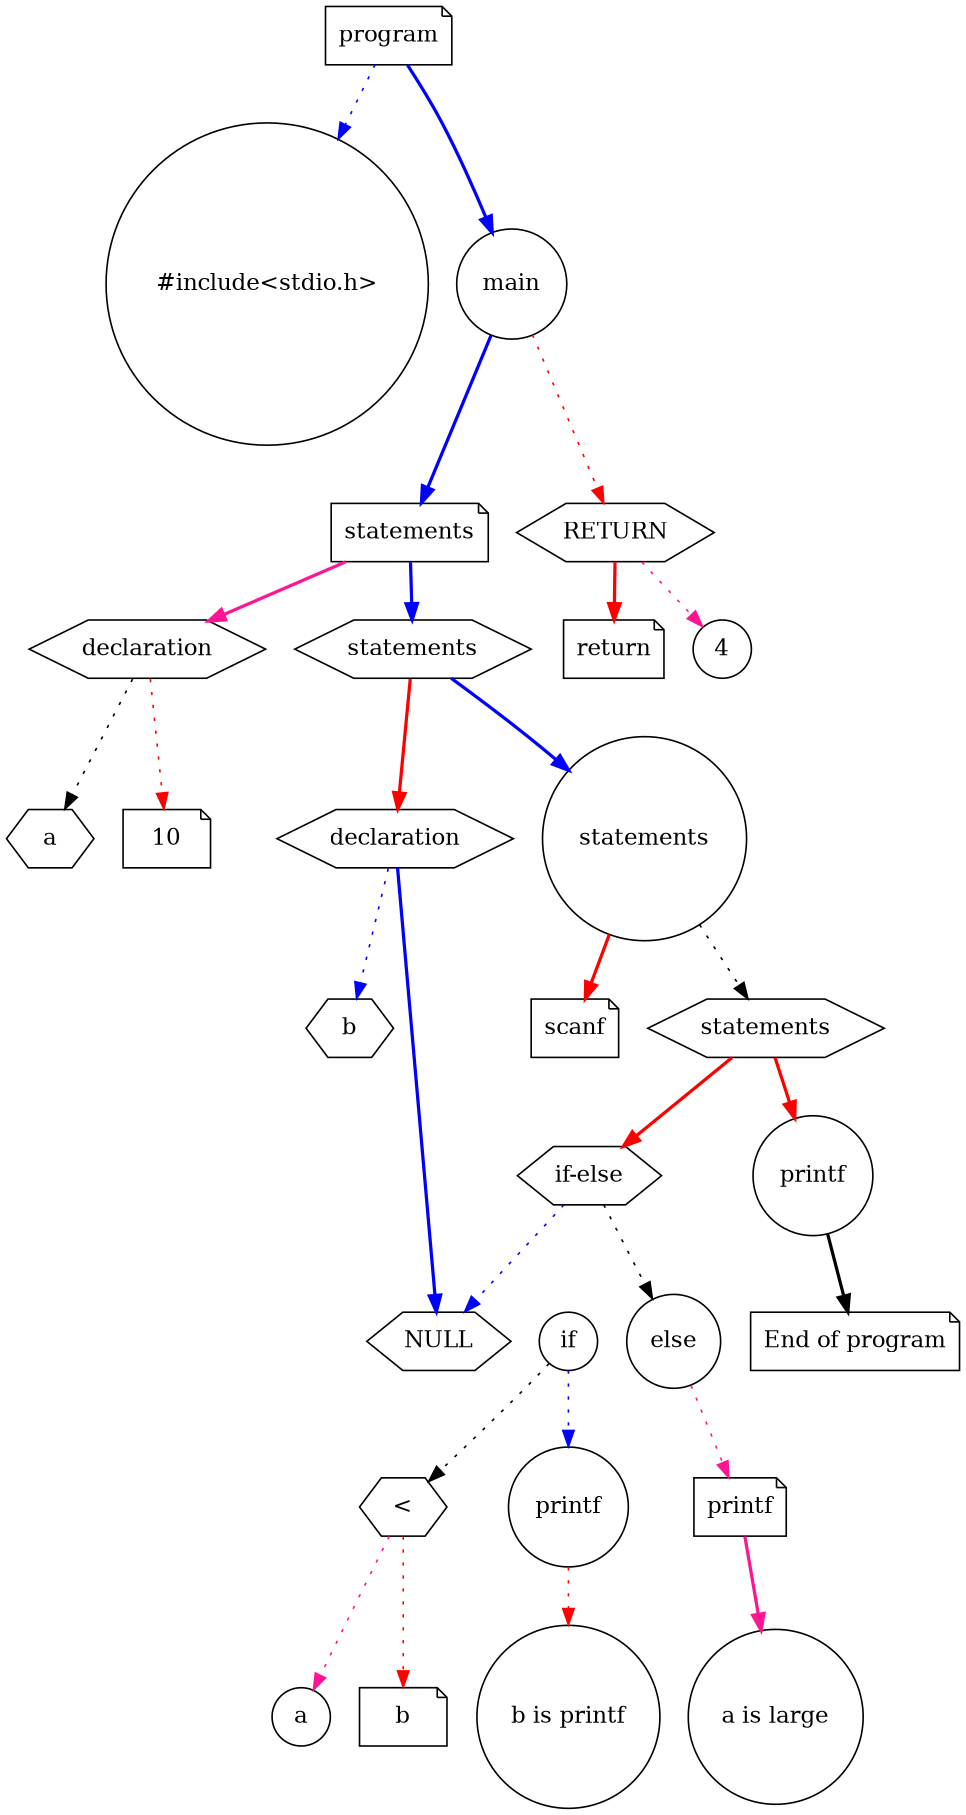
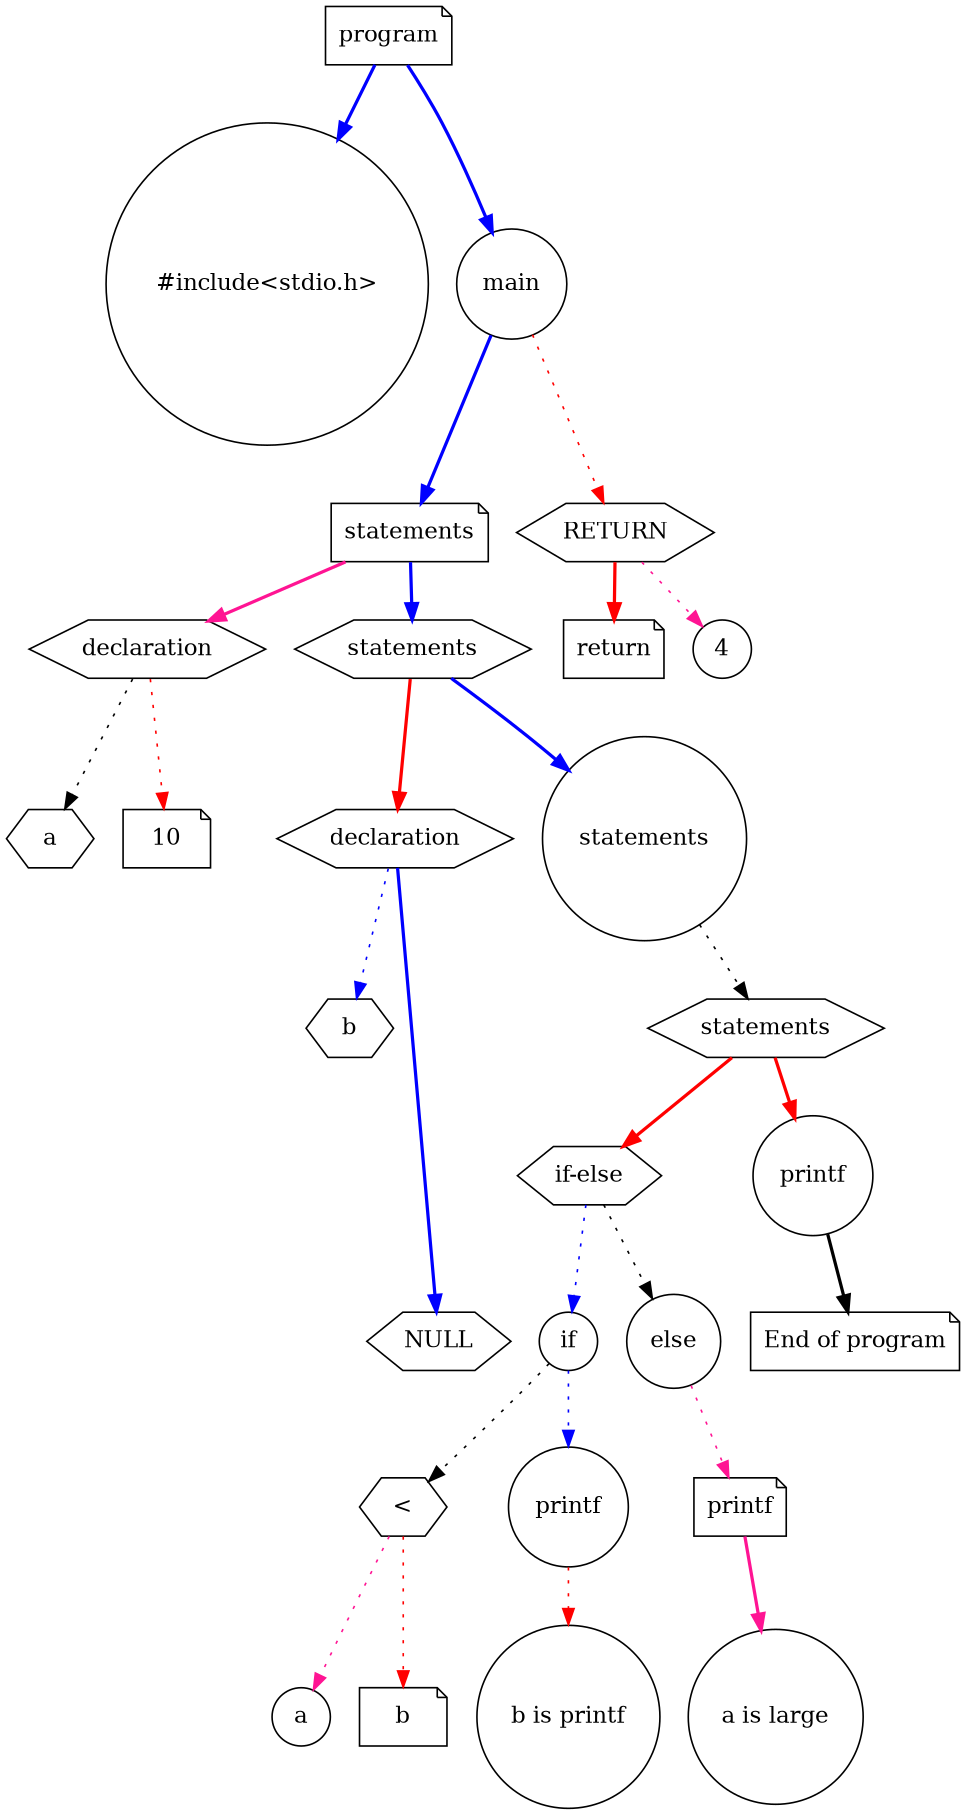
edge "program" -> "#include<stdio.h>": style dotted -> bold
node "scanf": removed
edge "if-else" -> "NULL": now "if-else" -> "if"
